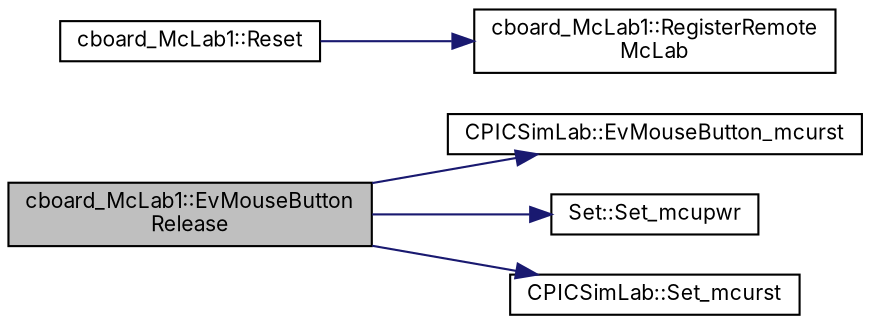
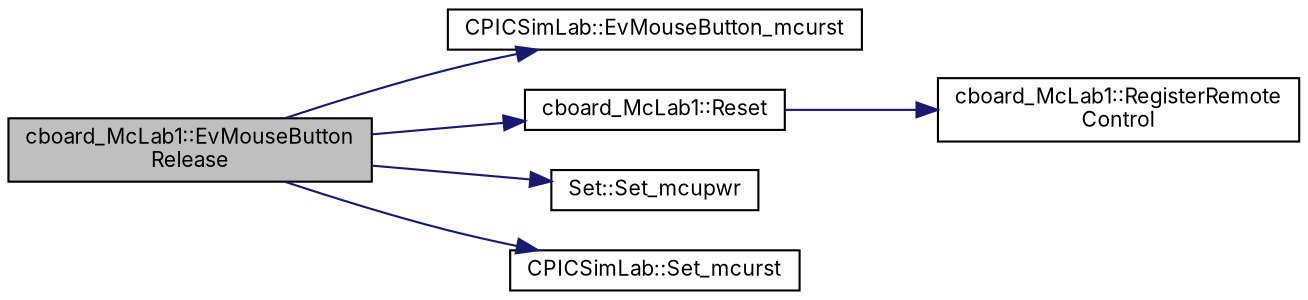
node "cboard_McLab1::RegisterRemote McLab": label "cboard_McLab1::RegisterRemote McLab" -> "cboard_McLab1::RegisterRemote Control"
edge "cboard_McLab1::EvMouseButton Release" -> "cboard_McLab1::Reset": added
